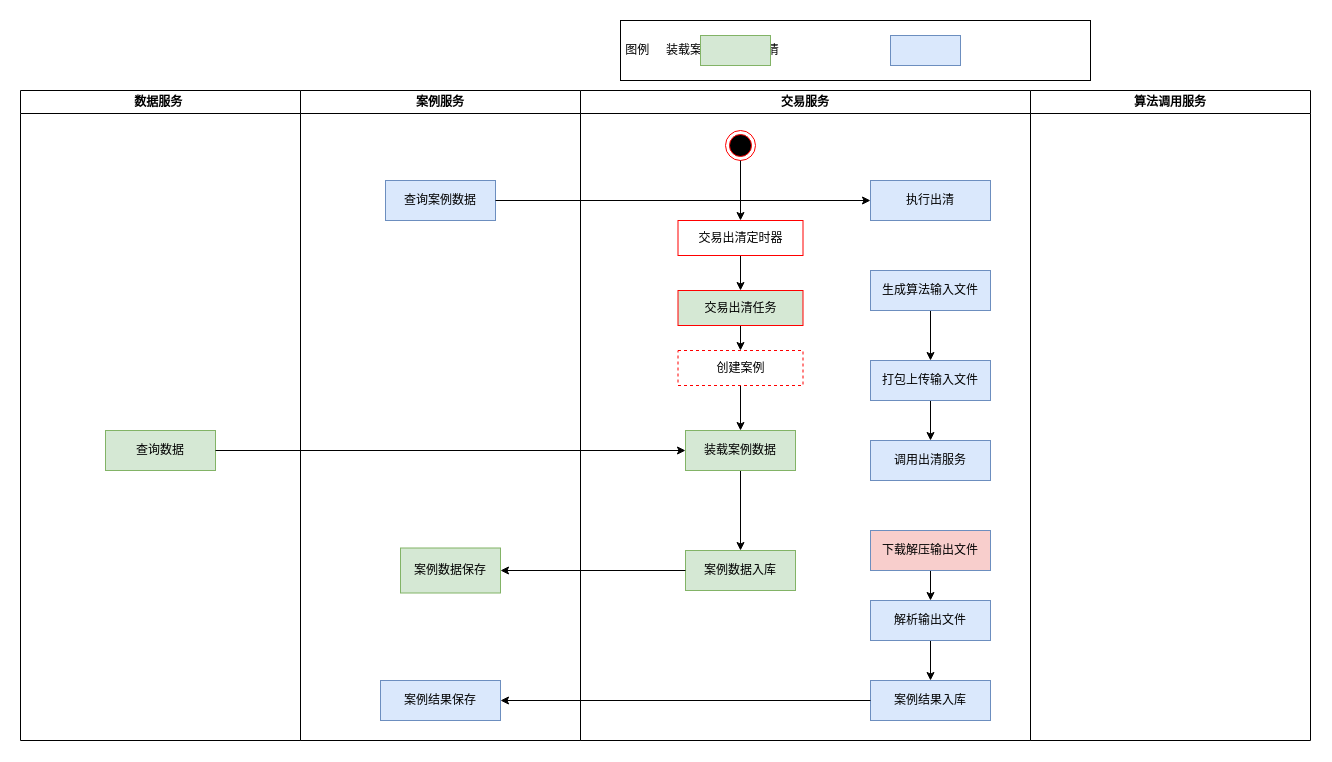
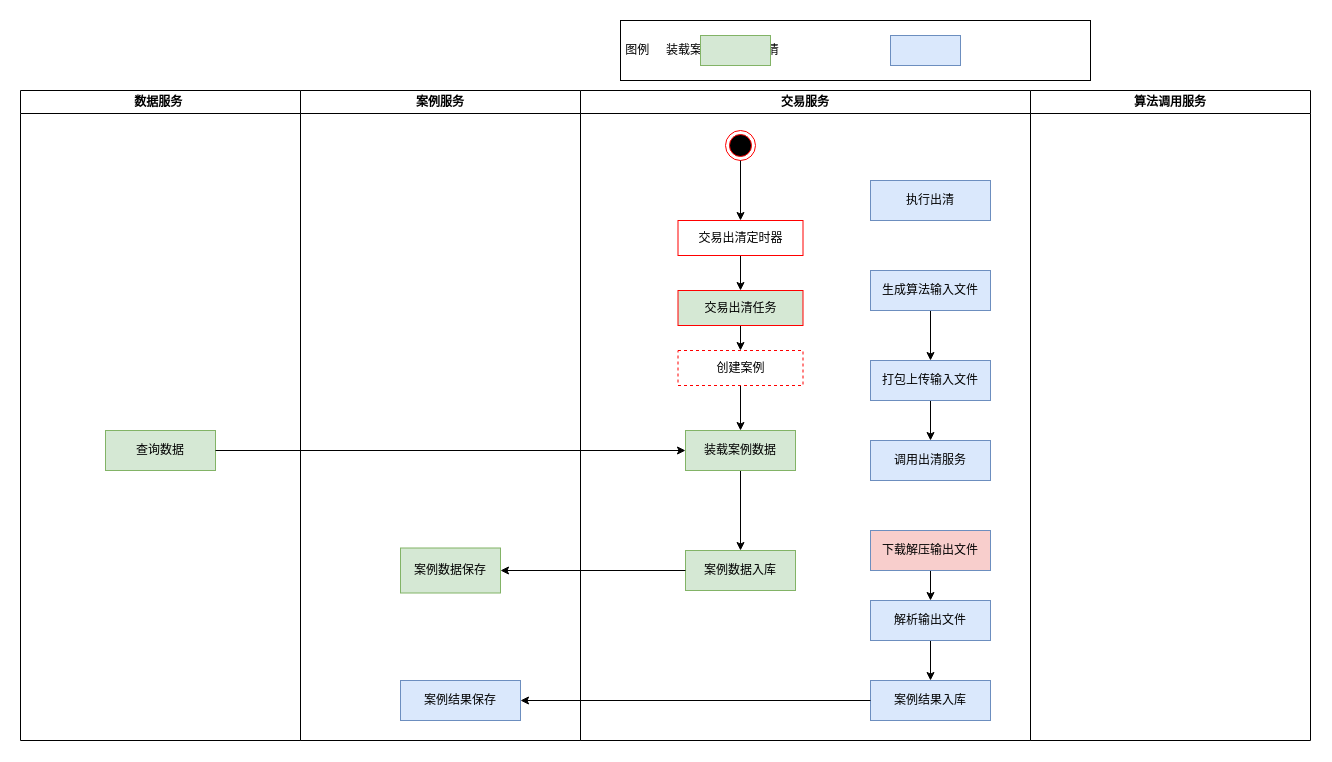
node "查询案例数据": removed
edge "查询案例数据" -> "执行出清": removed
node "案例结果保存": moved (441, 701) -> (461, 701)
